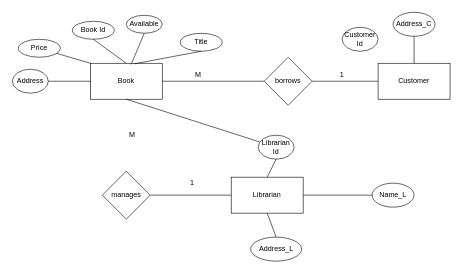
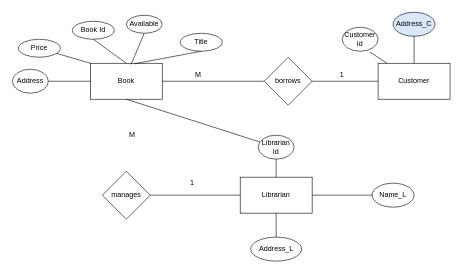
node "Address_C": fillcolor #ffffff -> #dae8fc
edge "Customer Id" -- "Customer": added
node "Librarian": moved (267, 195) -> (276, 195)
